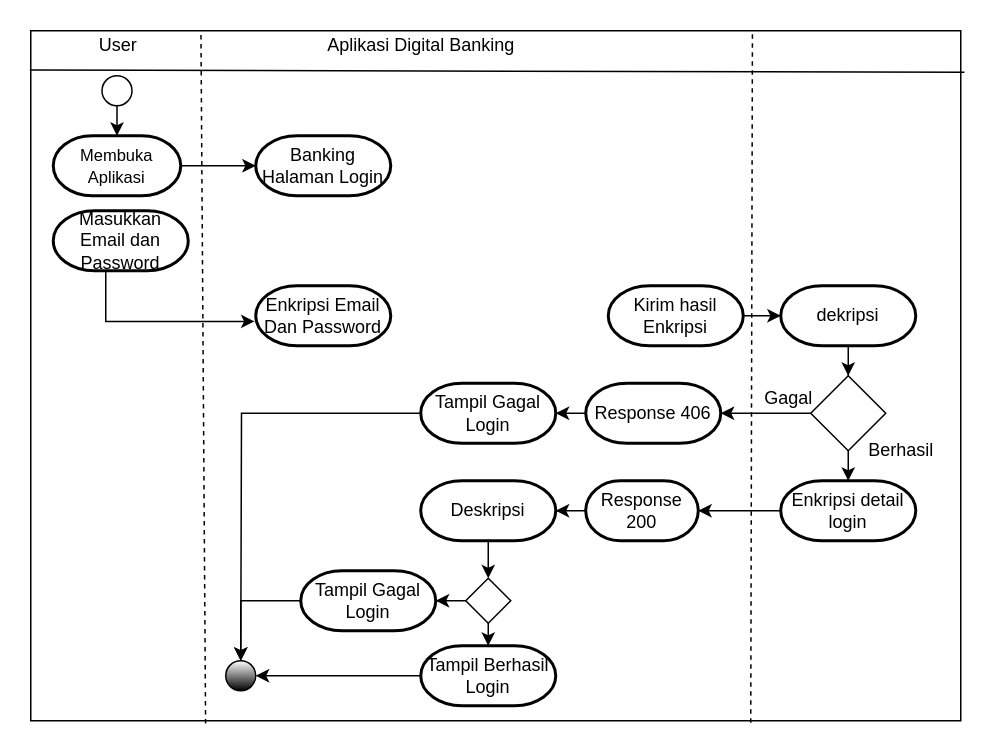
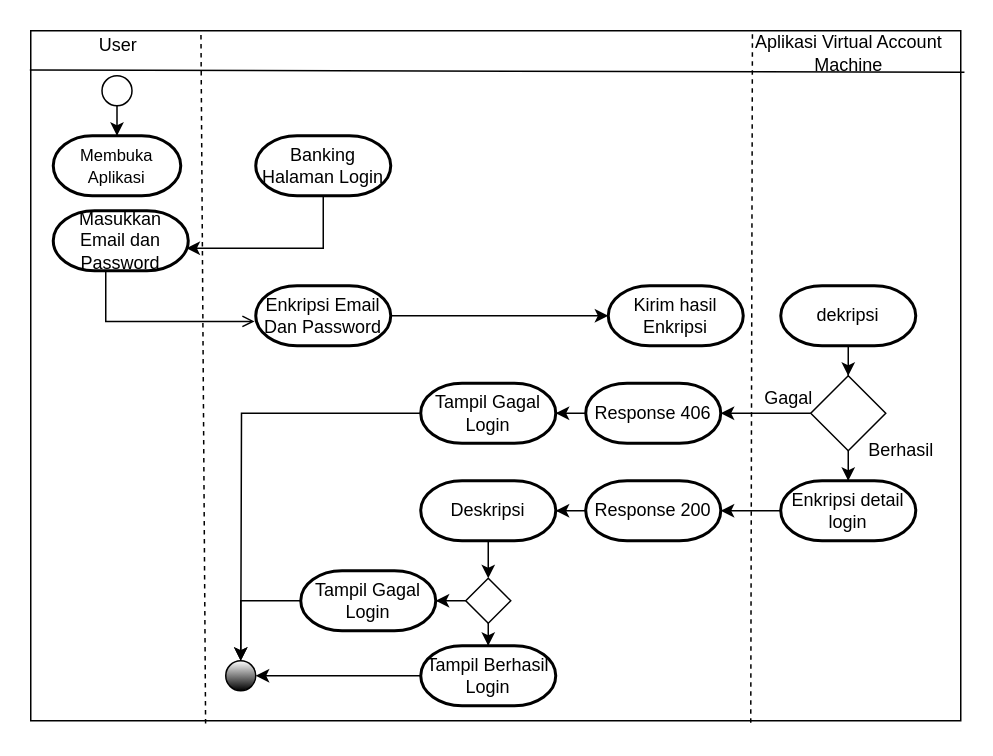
node "Aplikasi Digital Banking": removed
node "Aplikasi Virtual Account Machine": added
edge "Membuka Aplikasi" -> "Banking Halaman Login": removed
edge "Banking Halaman Login" -> "Masukkan Email dan Password": added
edge "Enkripsi Email Dan Password" -> "Kirim hasil Enkripsi": added
edge "Kirim hasil Enkripsi" -> "dekripsi": removed
edge "Masukkan Email dan Password" -> "Enkripsi Email Dan Password": arrowhead classic -> open
node "Response 200": size 113x60 -> 135x60
